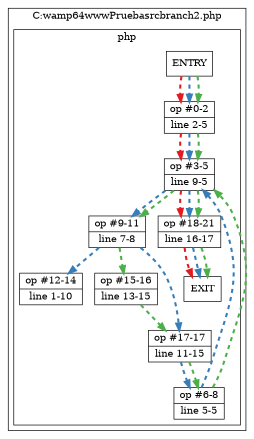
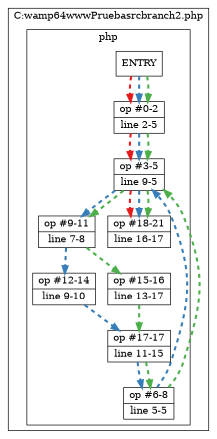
edge "op #9-11" -> "op #17-17": now "op #12-14" -> "op #17-17"
node "EXIT": removed
node "op #12-14": text "line 1-10" -> "line 9-10"
node "op #15-16": text "line 13-15" -> "line 13-17"
